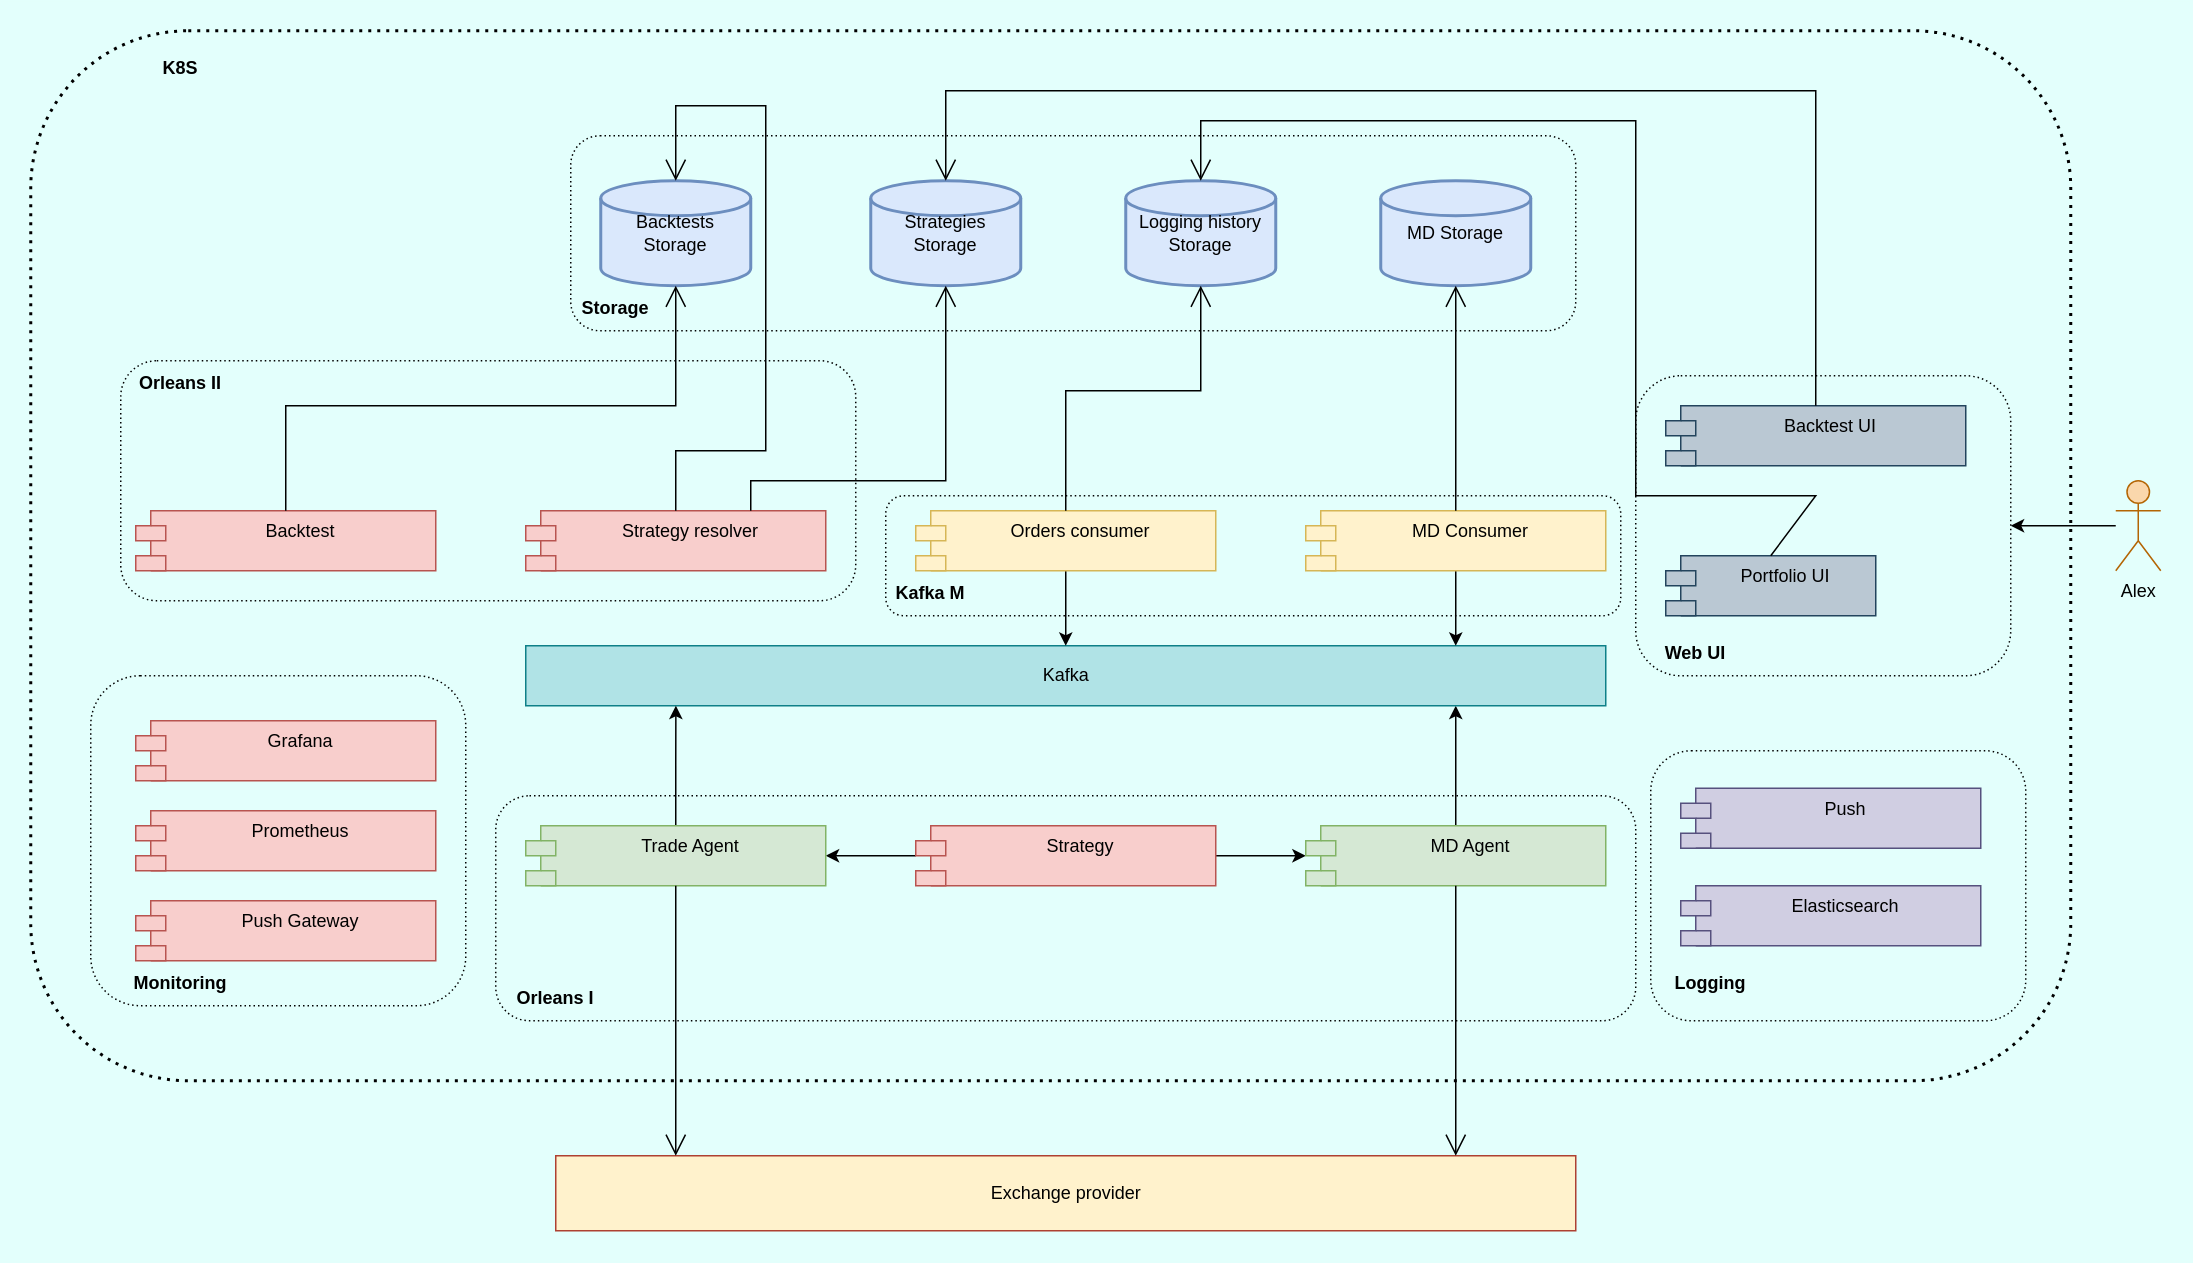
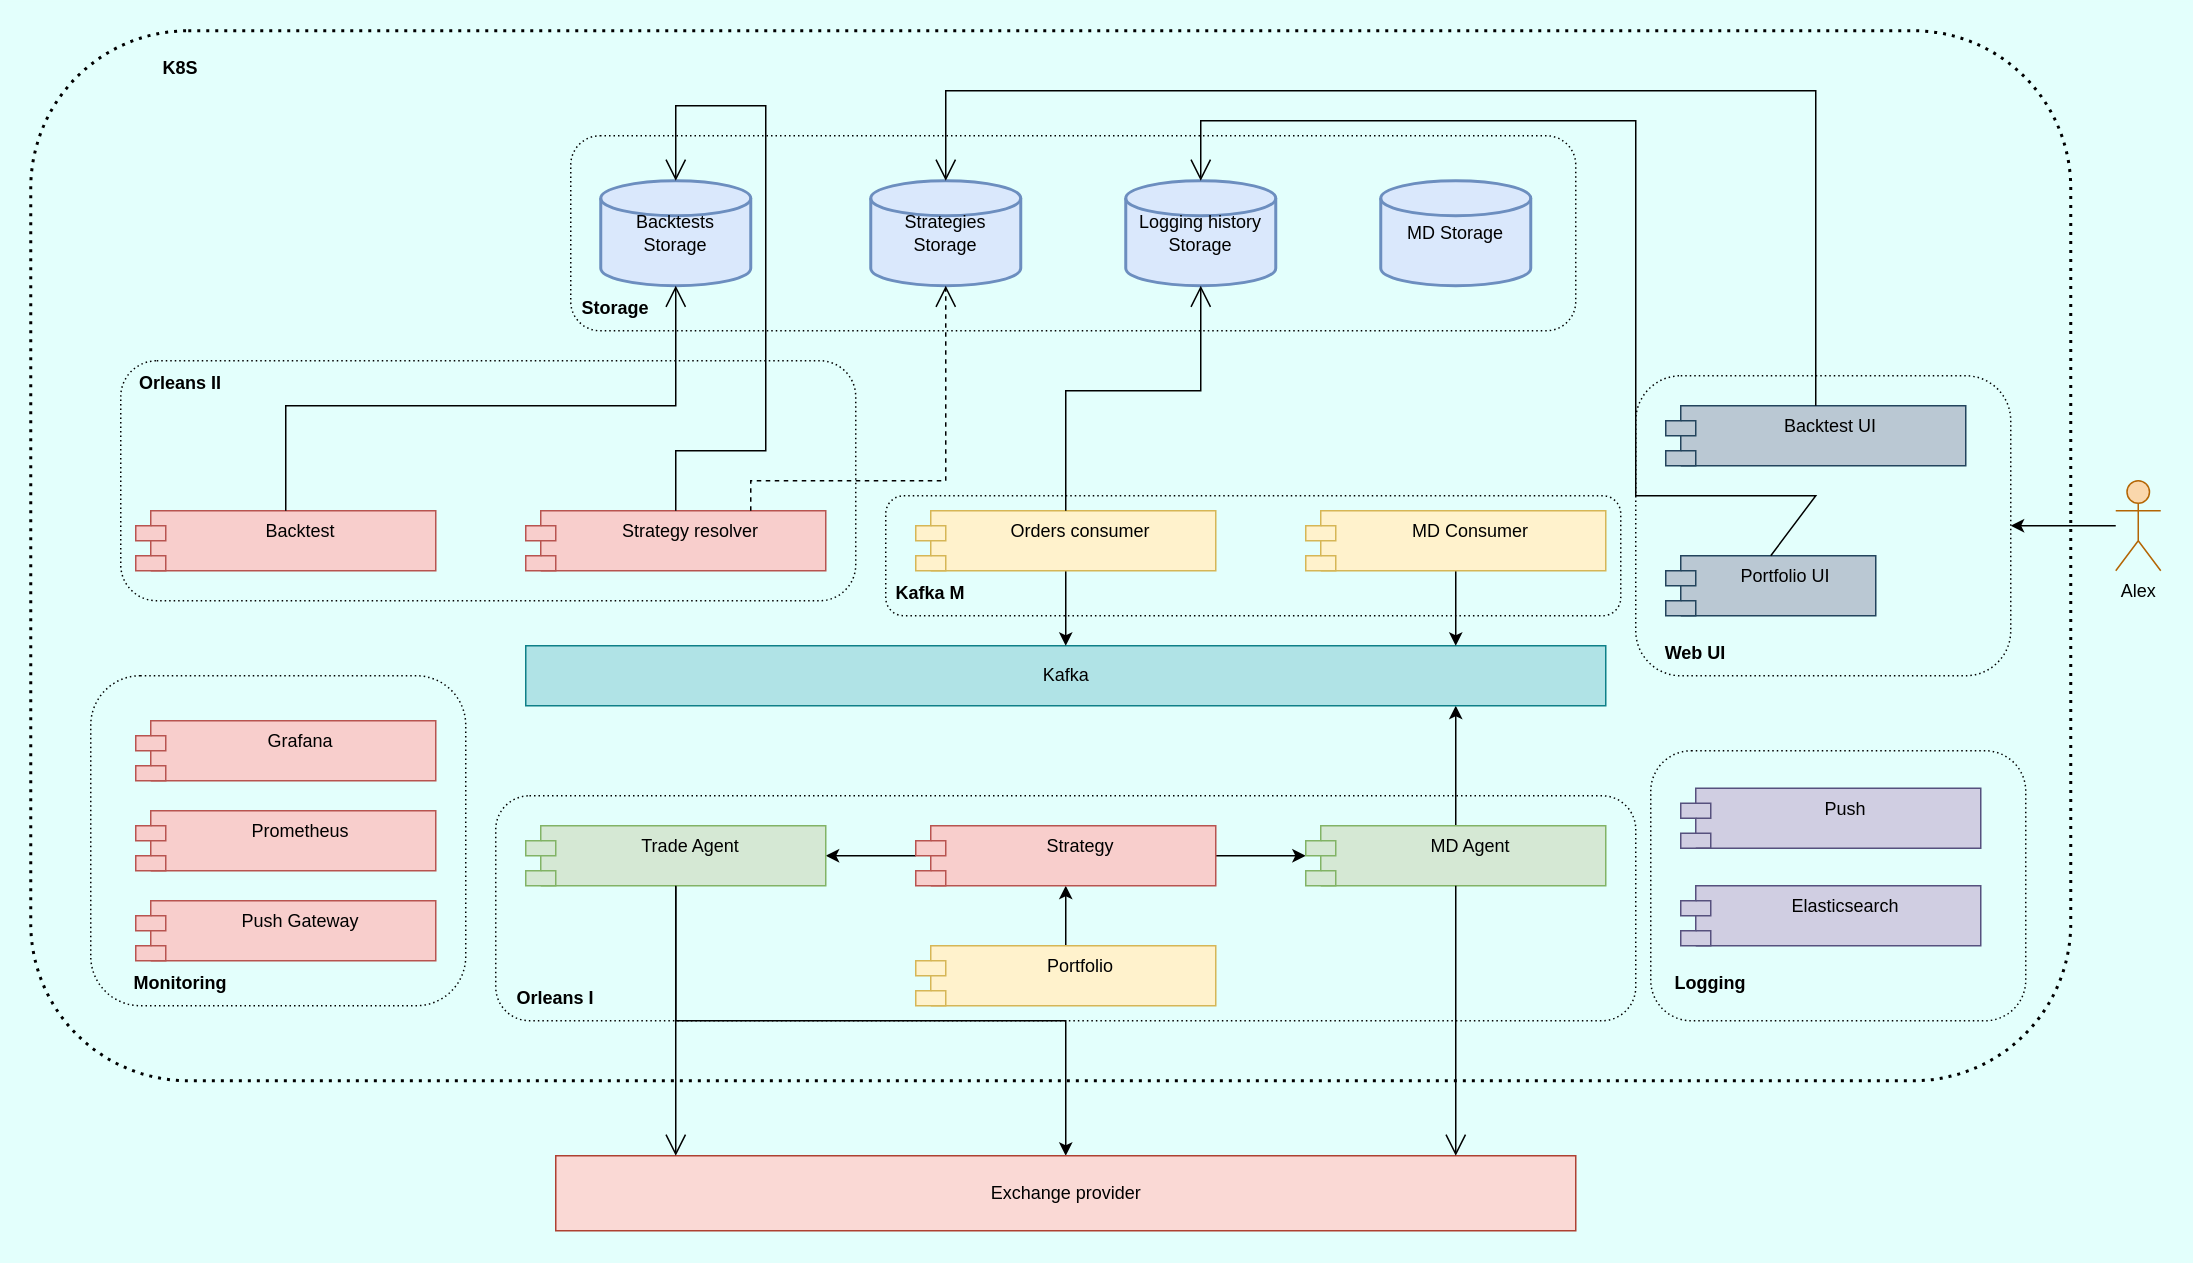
edge "MD Consumer" -> "MD Storage": removed
edge "Strategy resolver" -> "Strategies Storage": style solid -> dashed
edge "Trade Agent" -> "Kafka": now "Trade Agent" -> "Exchange provider"
edge "Portfolio" -> "Strategy": added
node "Portfolio": added
node "Exchange provider": fillcolor #fff2cc -> #fad9d5
